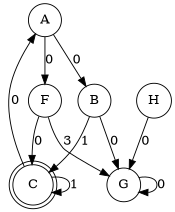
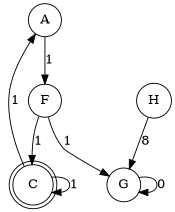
edge "A" -> "F": label "0" -> "1"
edge "C" -> "A": label "0" -> "1"
node "B": removed
edge "F" -> "C": label "0" -> "1"
edge "F" -> "G": label "3" -> "1"
edge "H" -> "G": label "0" -> "8"
